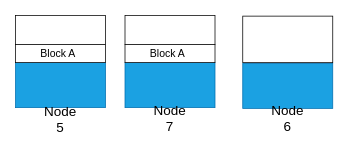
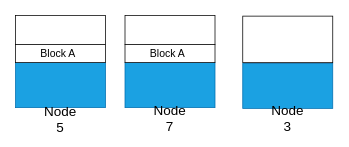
node "Node 6": label "Node 6" -> "Node 3"
